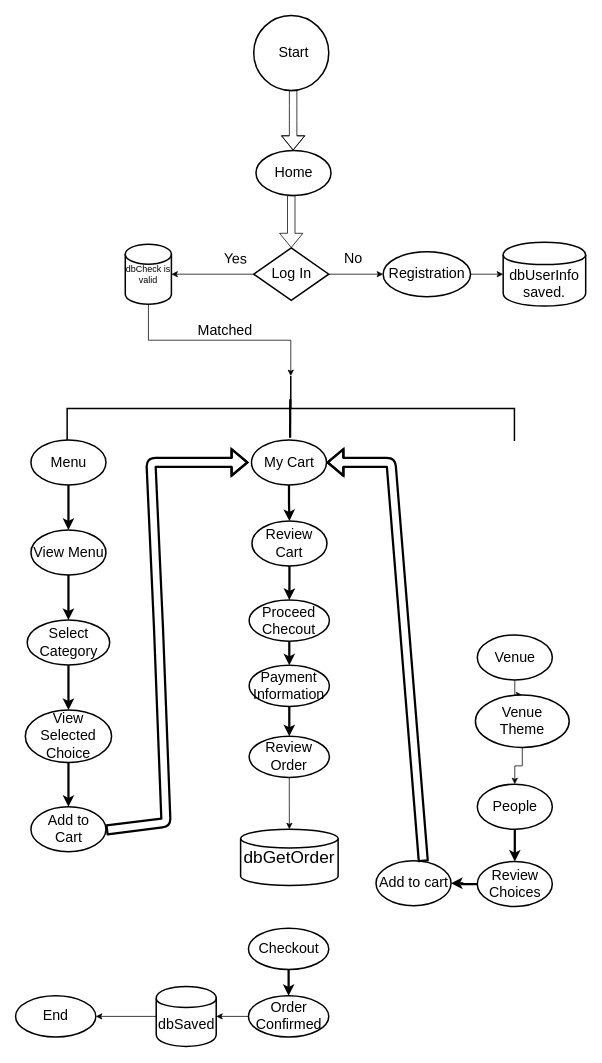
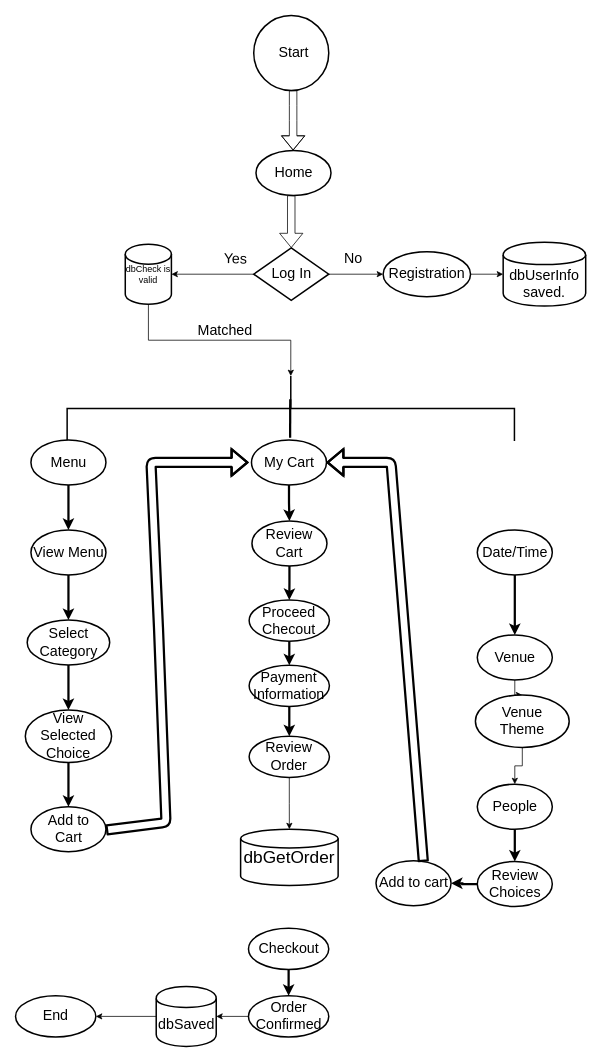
node "Date/Time": added
edge "Date/Time" -> "Venue": added
